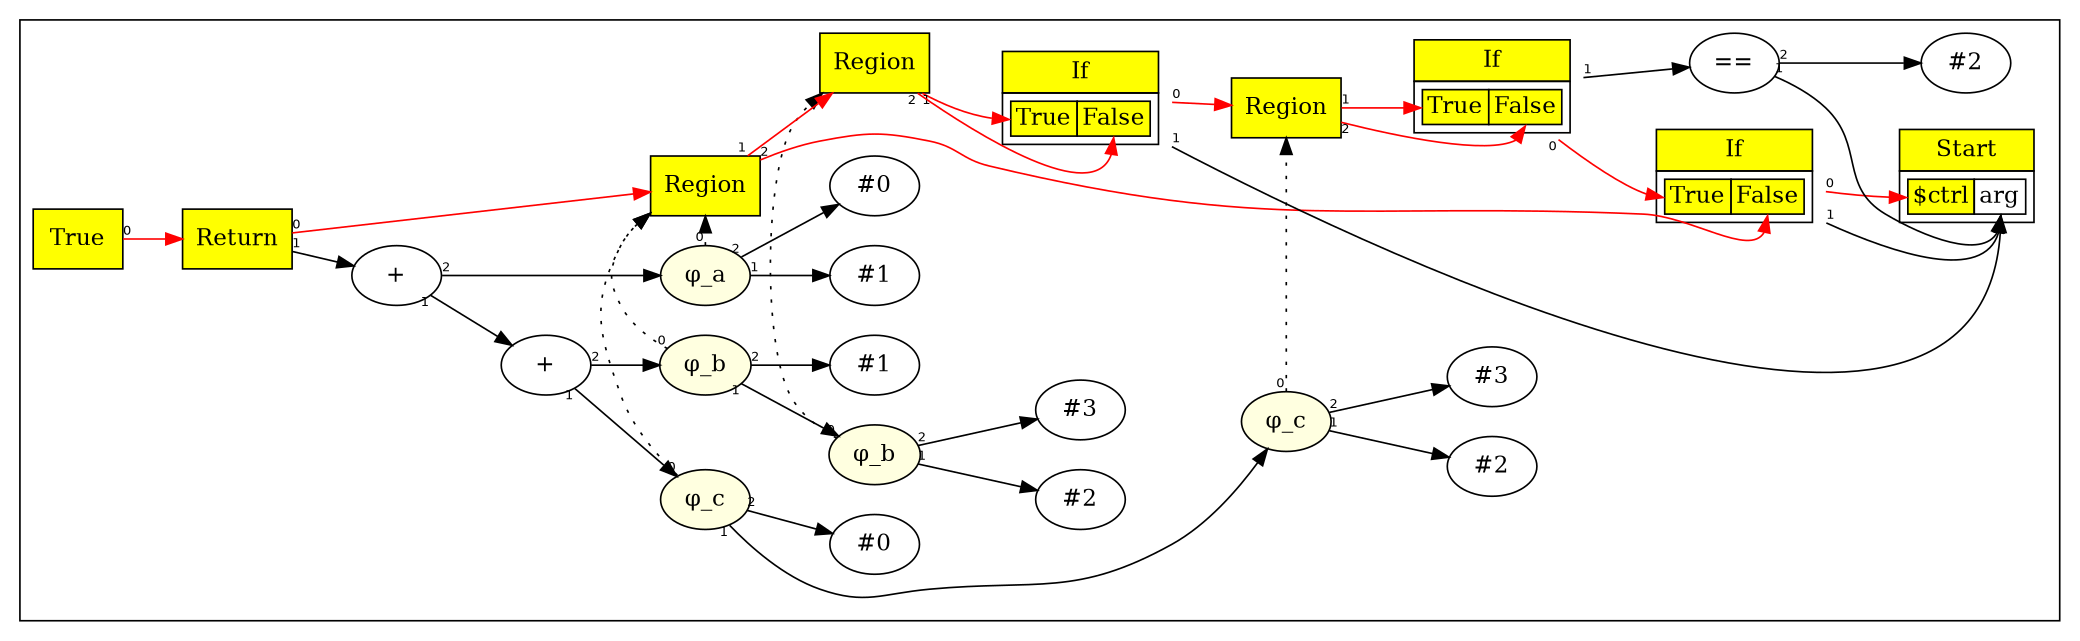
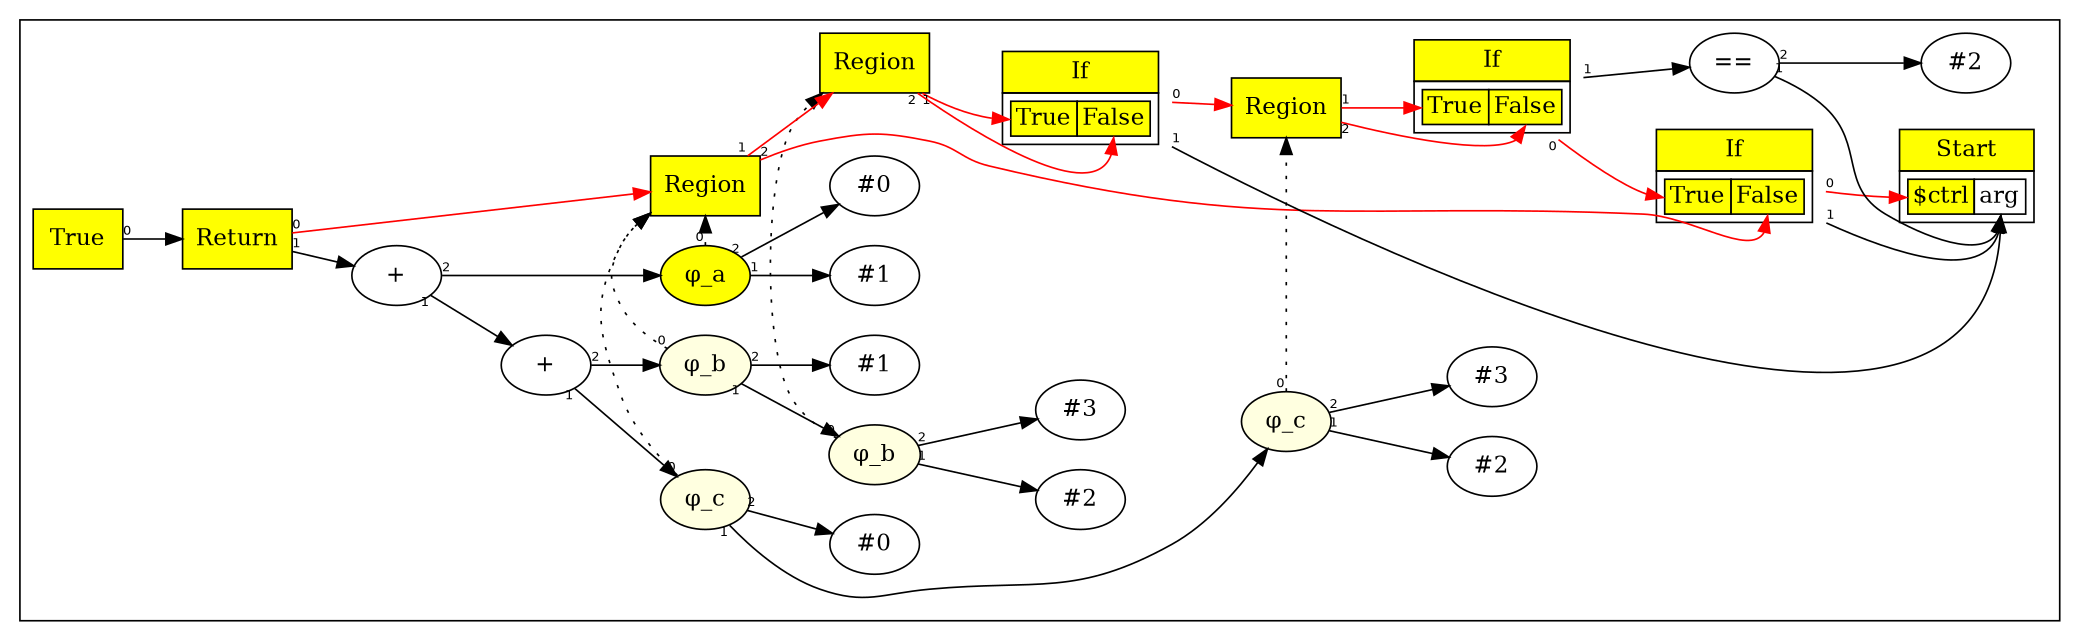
edge "True" -> "Return": color red -> black
node "φ_a": fillcolor lightyellow -> yellow
